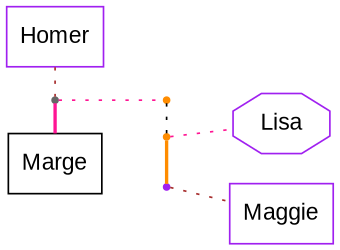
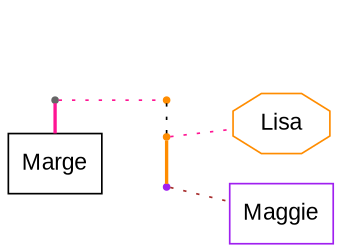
node "Homer": removed
node "Lisa": color purple -> darkorange
